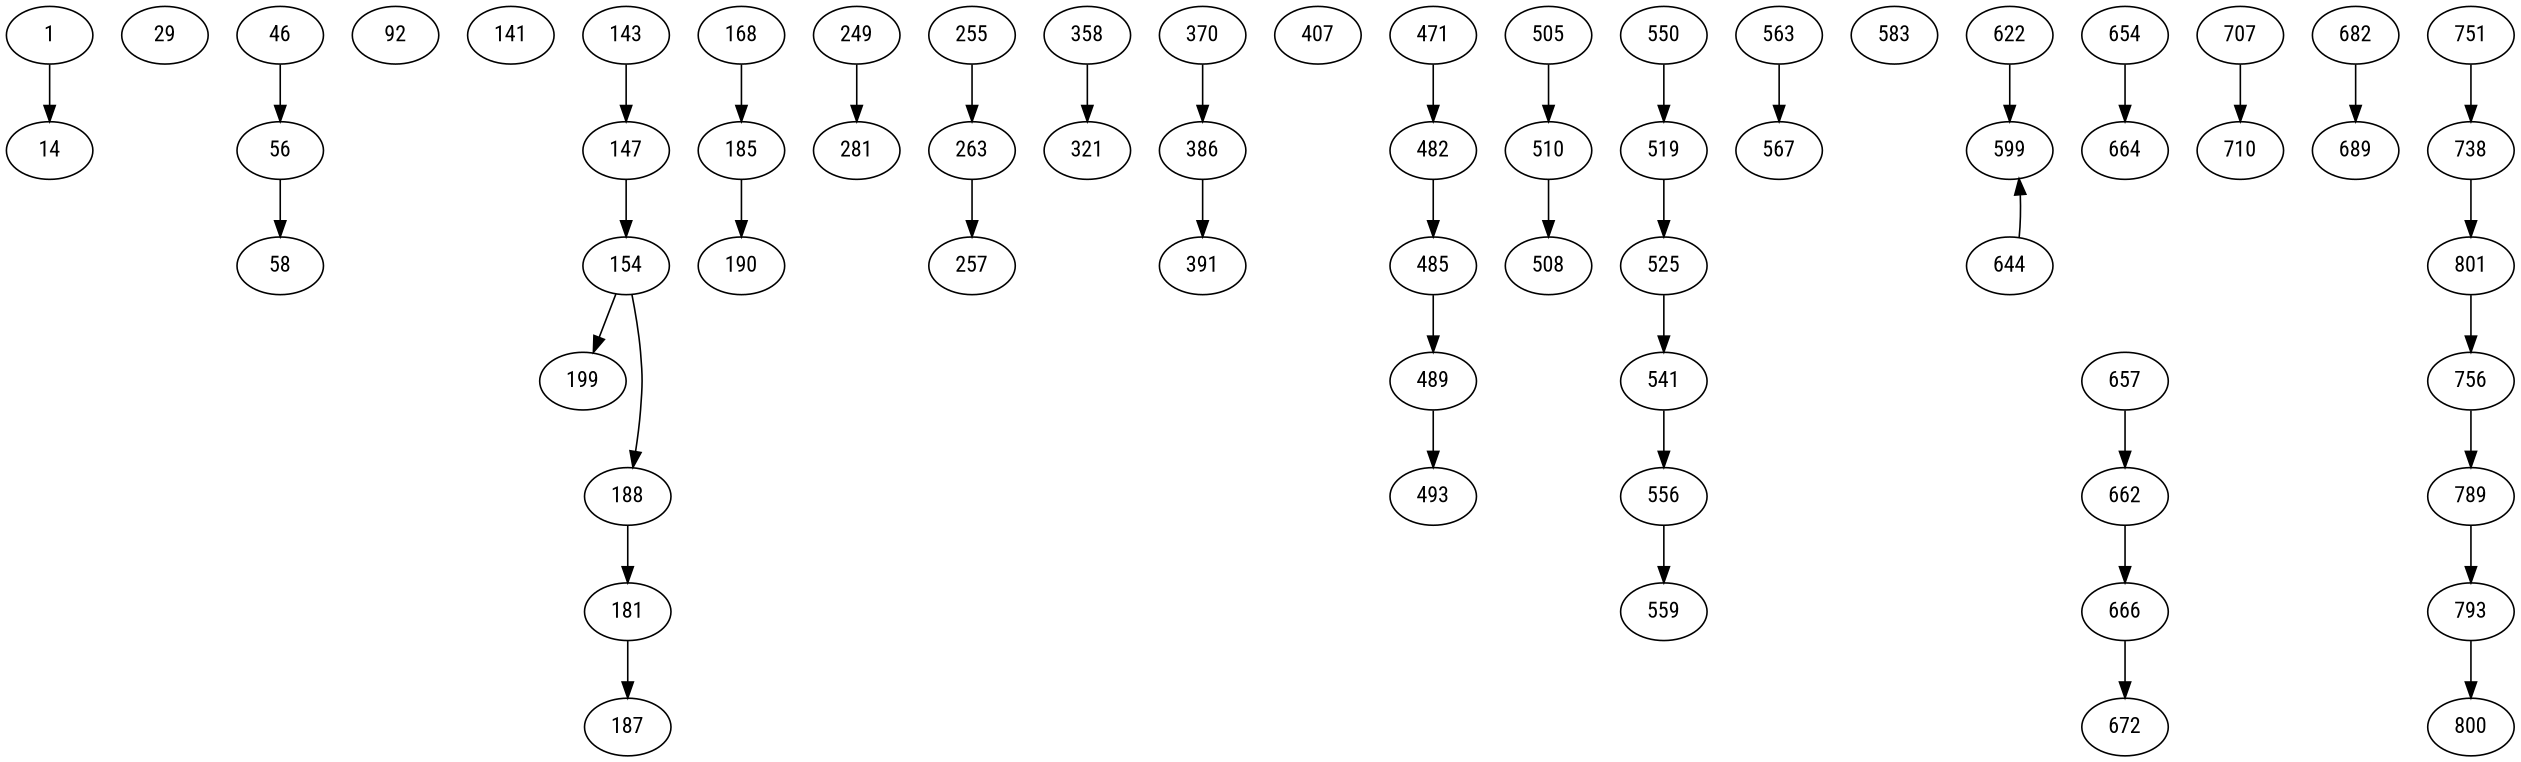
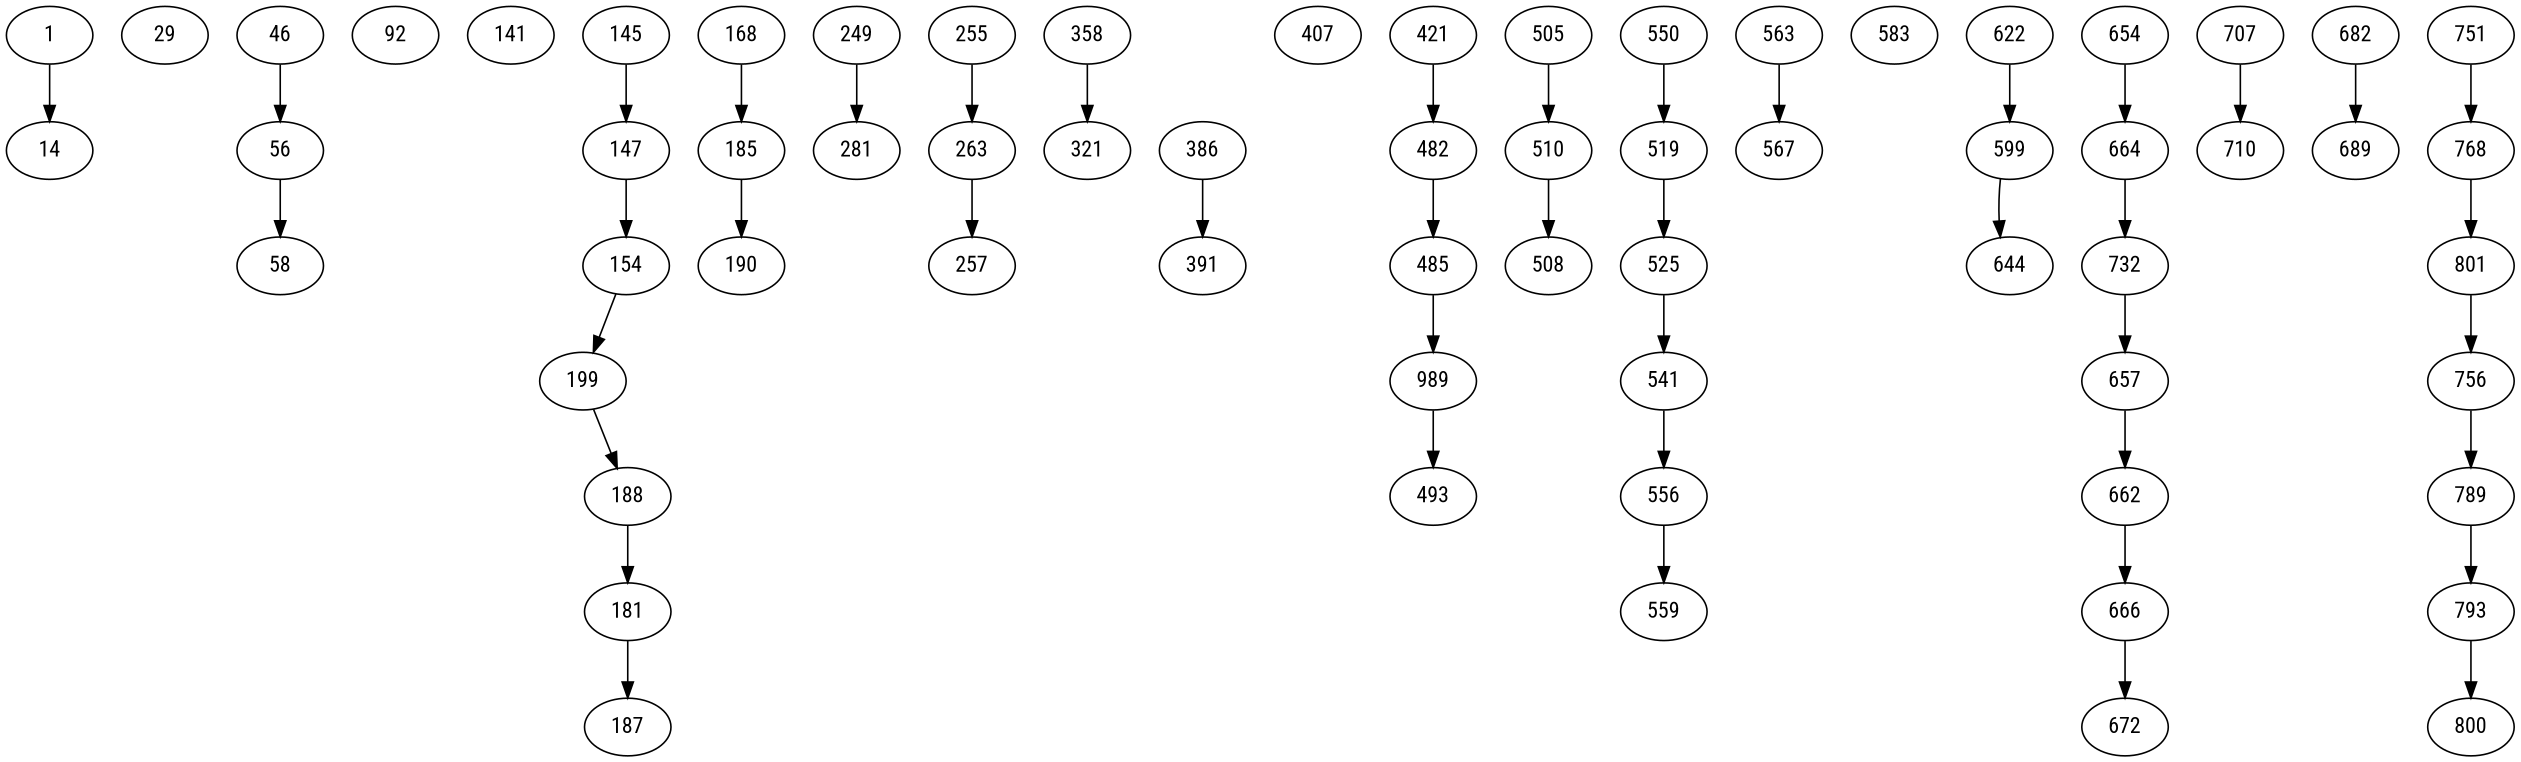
node "143": label "143" -> "145"
node "370": removed
node "471": label "471" -> "421"
node "738": label "738" -> "768"
edge "644" -> "599": reversed
node "732": added
edge "154" -> "188": now "199" -> "188"
node "489": label "489" -> "989"
